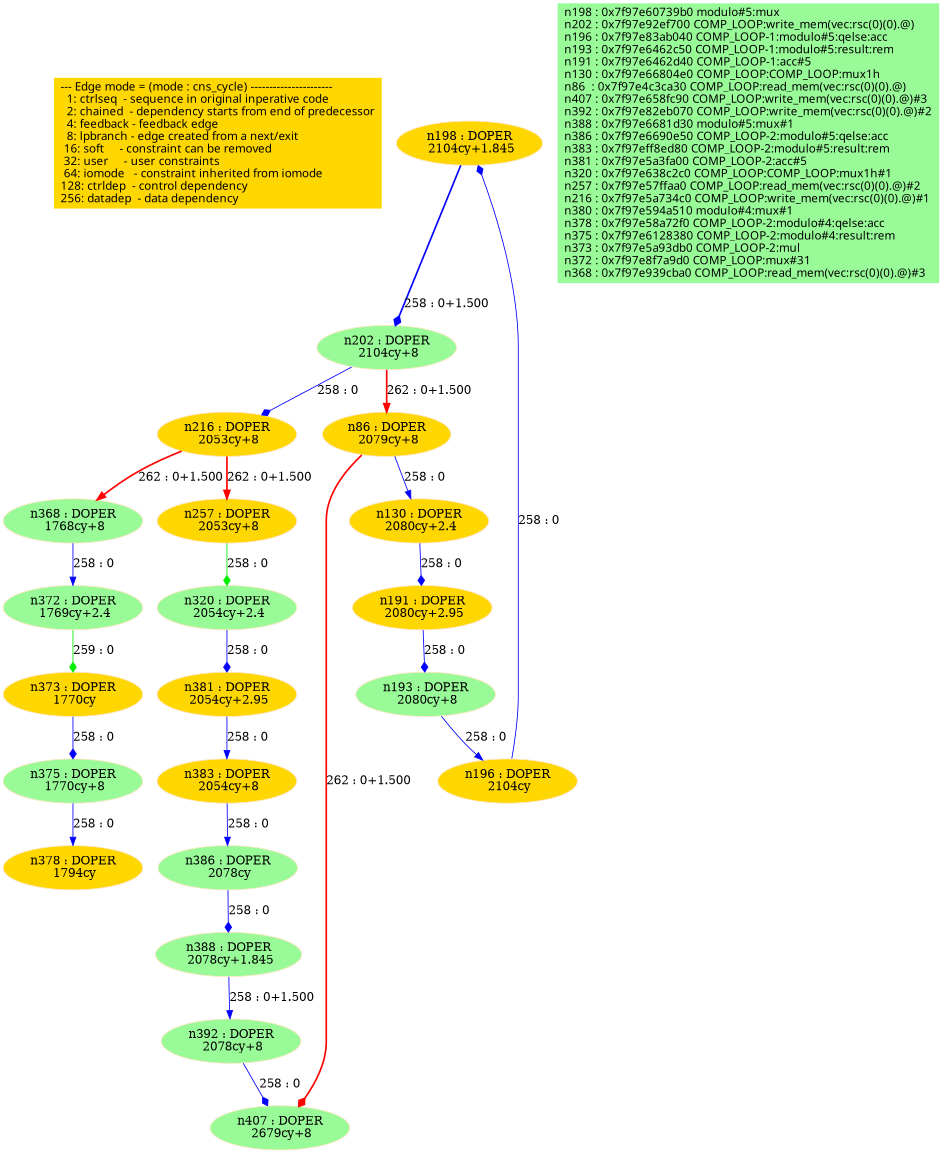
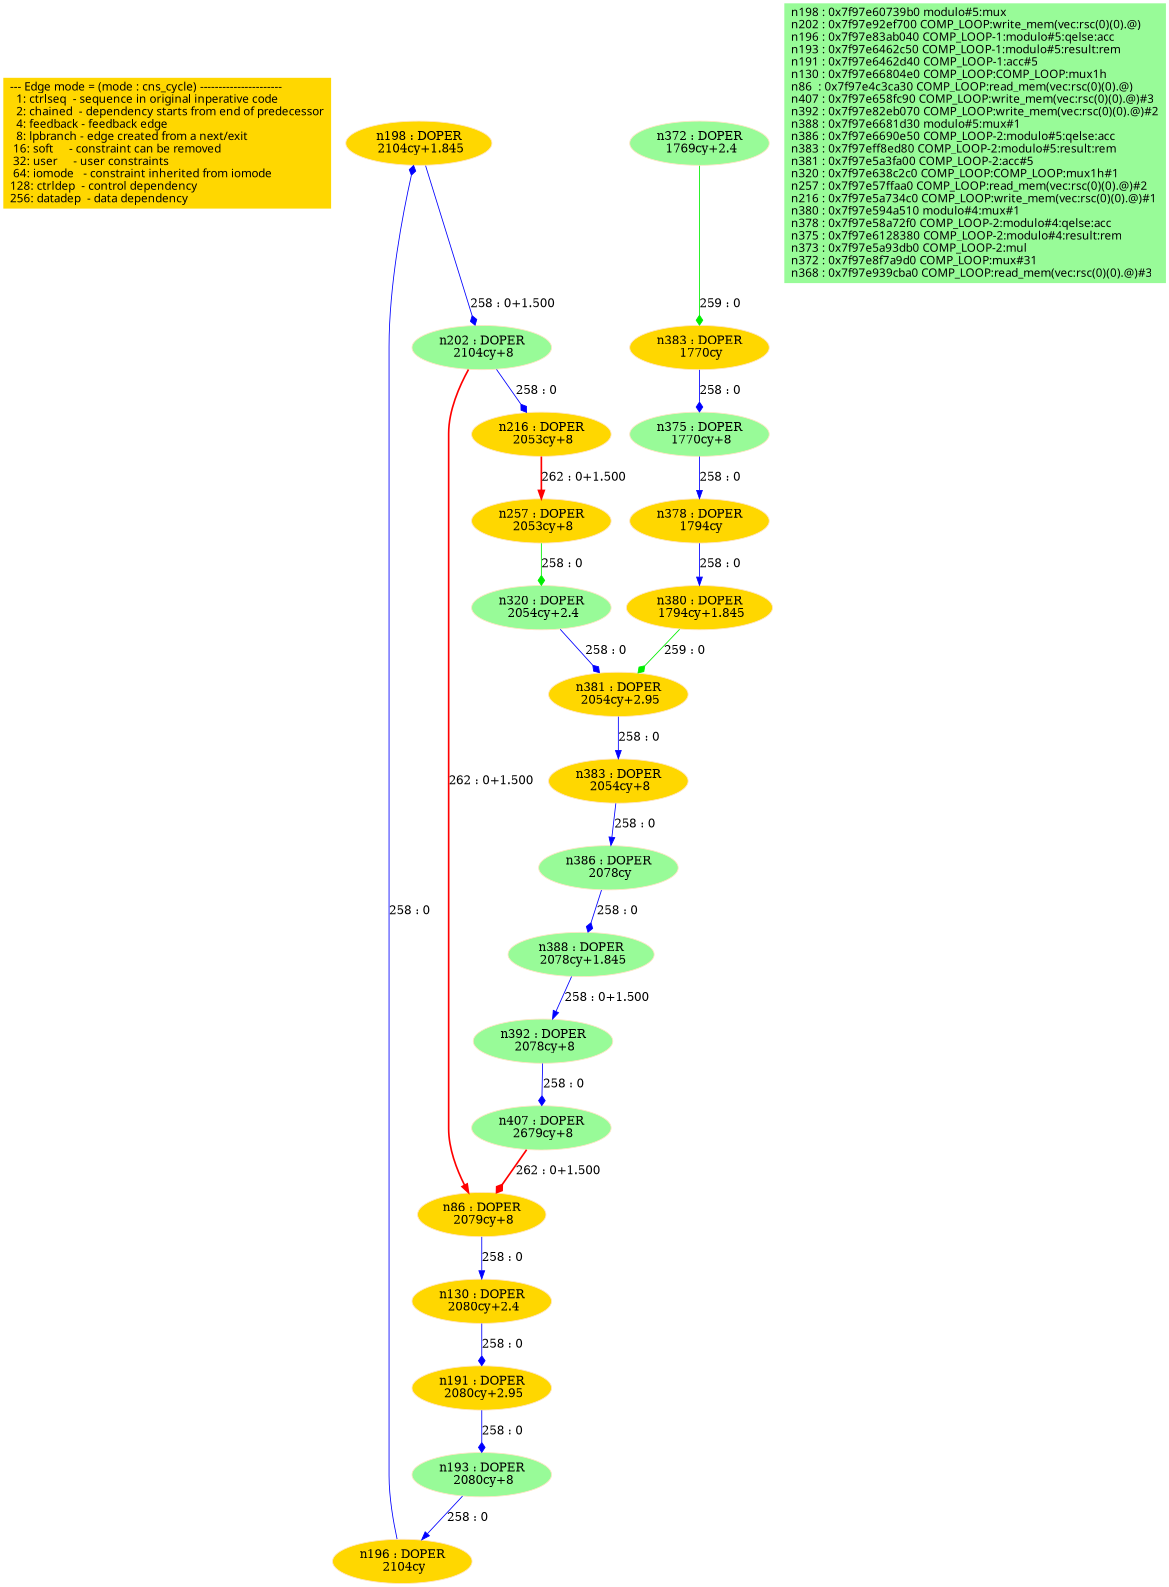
edge "n198 : DOPER 2104cy+1.845" -> "n202 : DOPER 2104cy+8": style bold -> solid
node "n368 : DOPER 1768cy+8": removed
node "n380 : DOPER 1794cy+1.845": added
node "n373 : DOPER 1770cy": label "n373 : DOPER 1770cy" -> "n383 : DOPER 1770cy"
edge "n86 : DOPER 2079cy+8" -> "n407 : DOPER 2679cy+8": reversed
